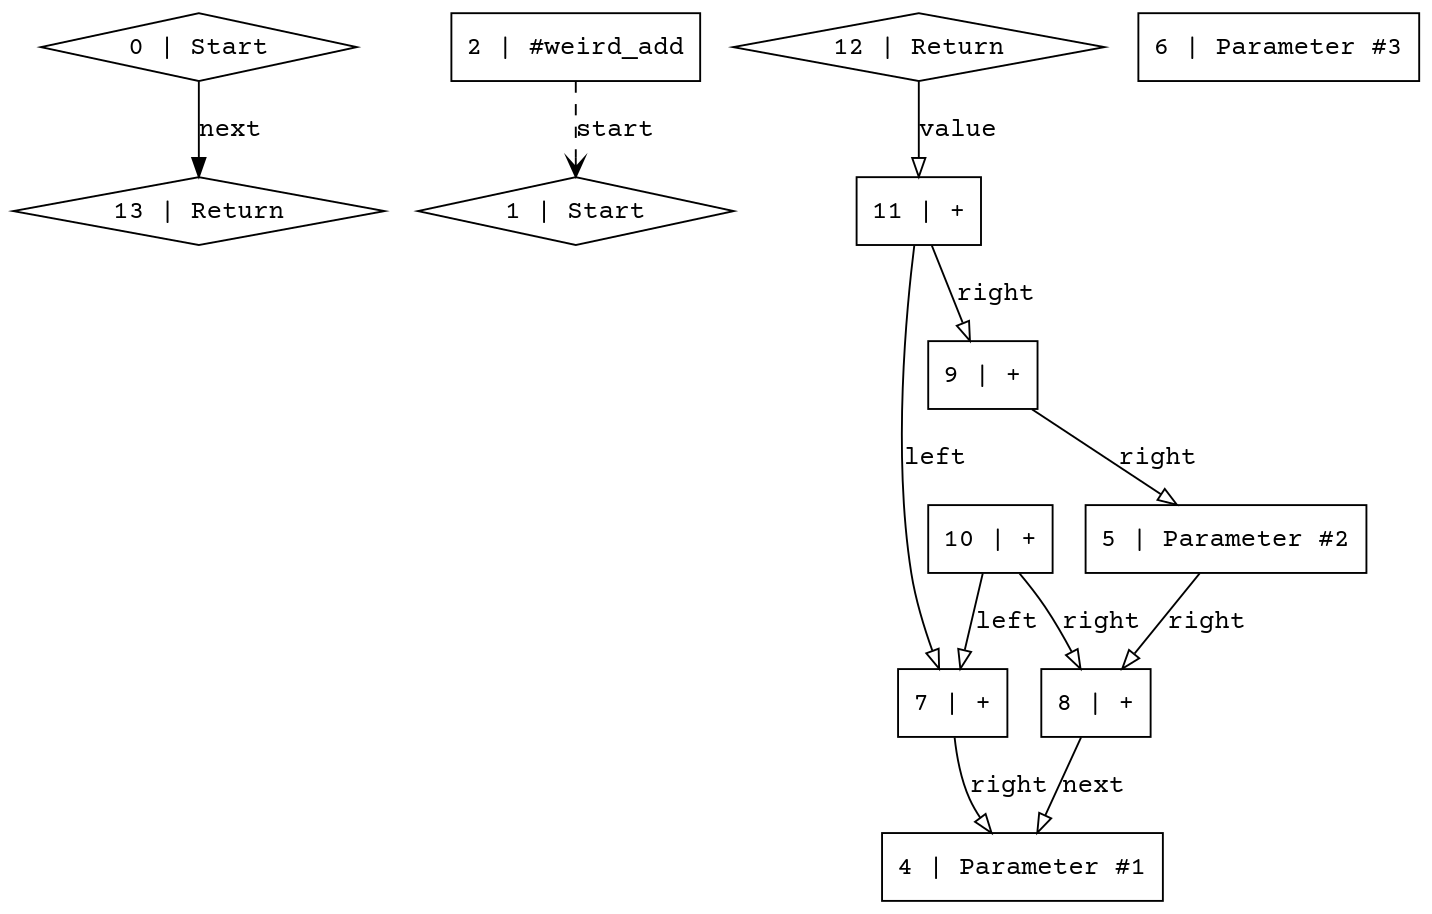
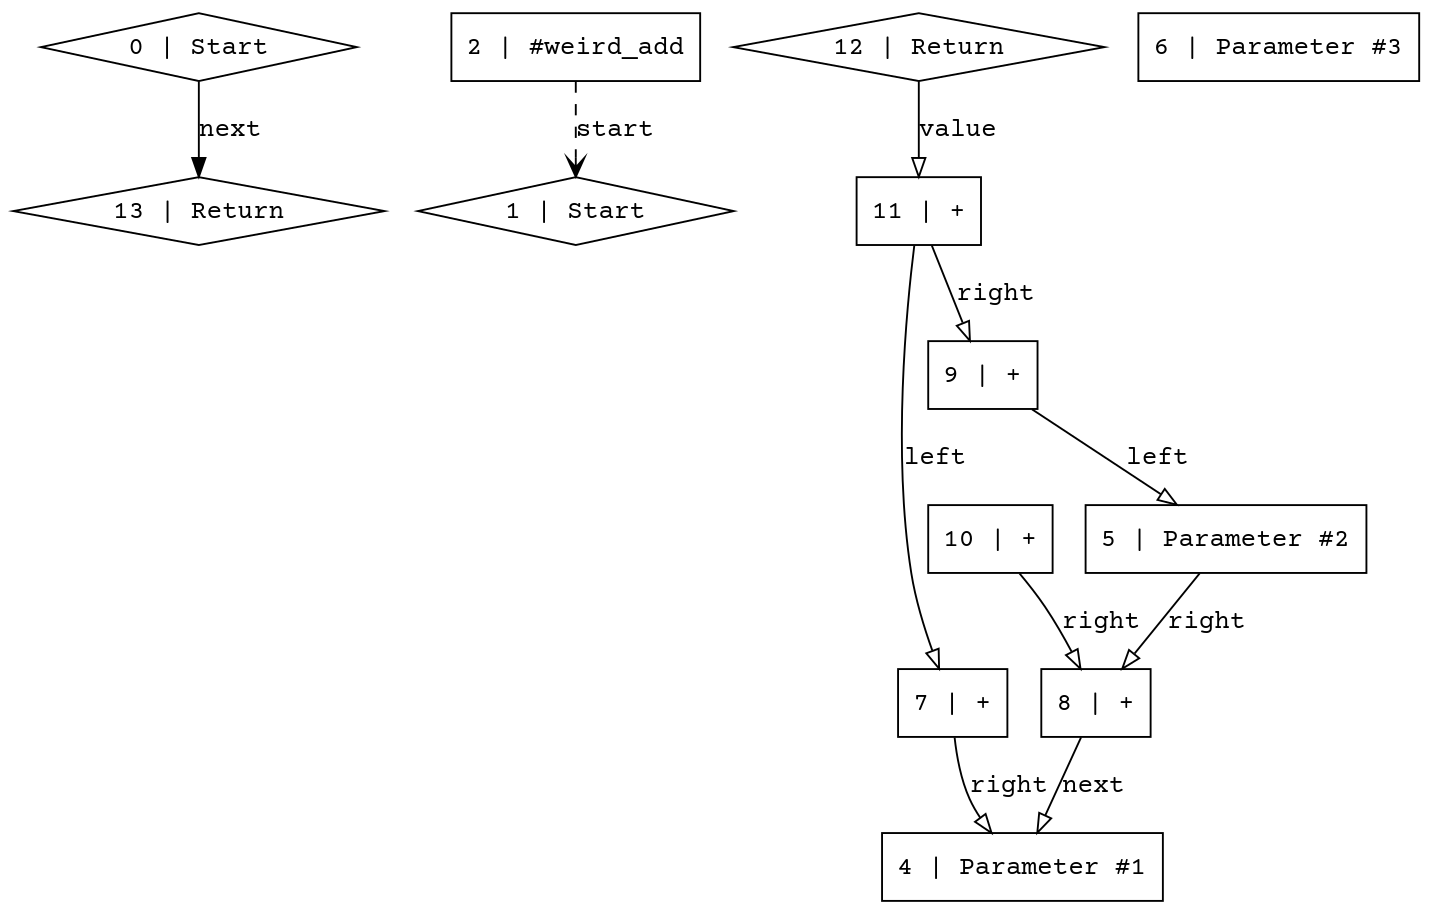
edge "9 | +" -> "5 | Parameter #2": label "right" -> "left"
edge "10 | +" -> "7 | +": removed, label "left"
